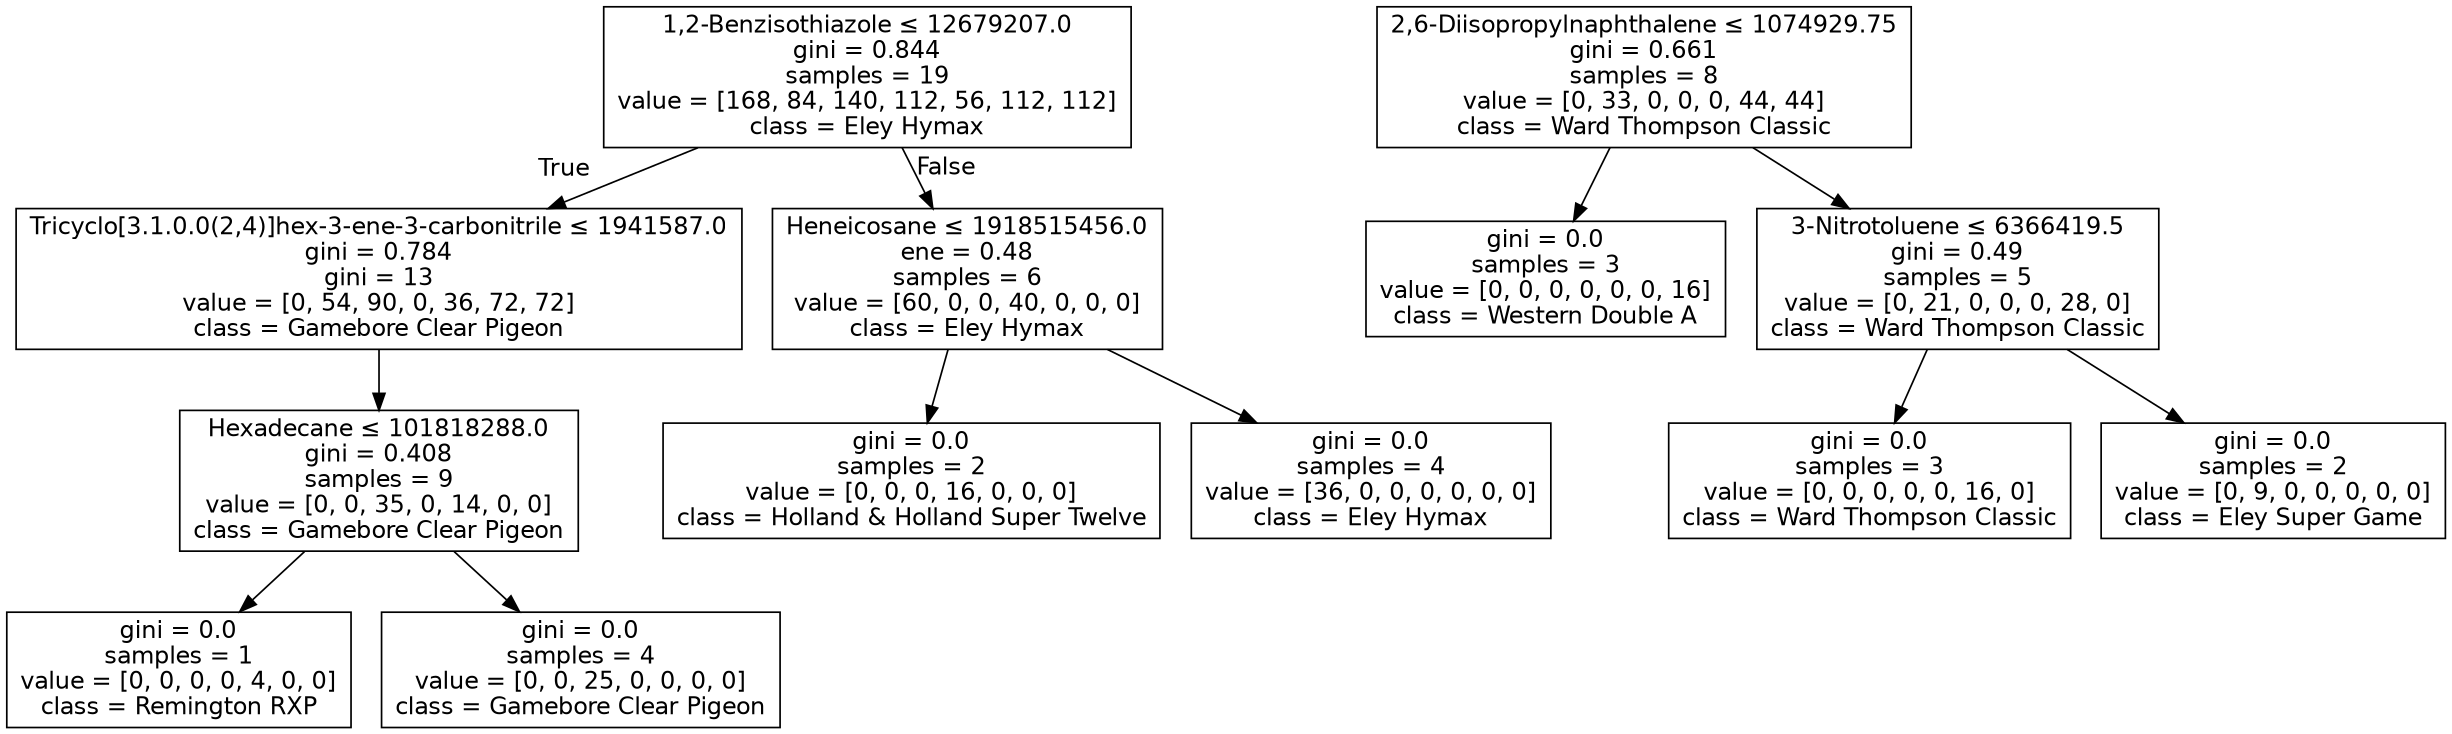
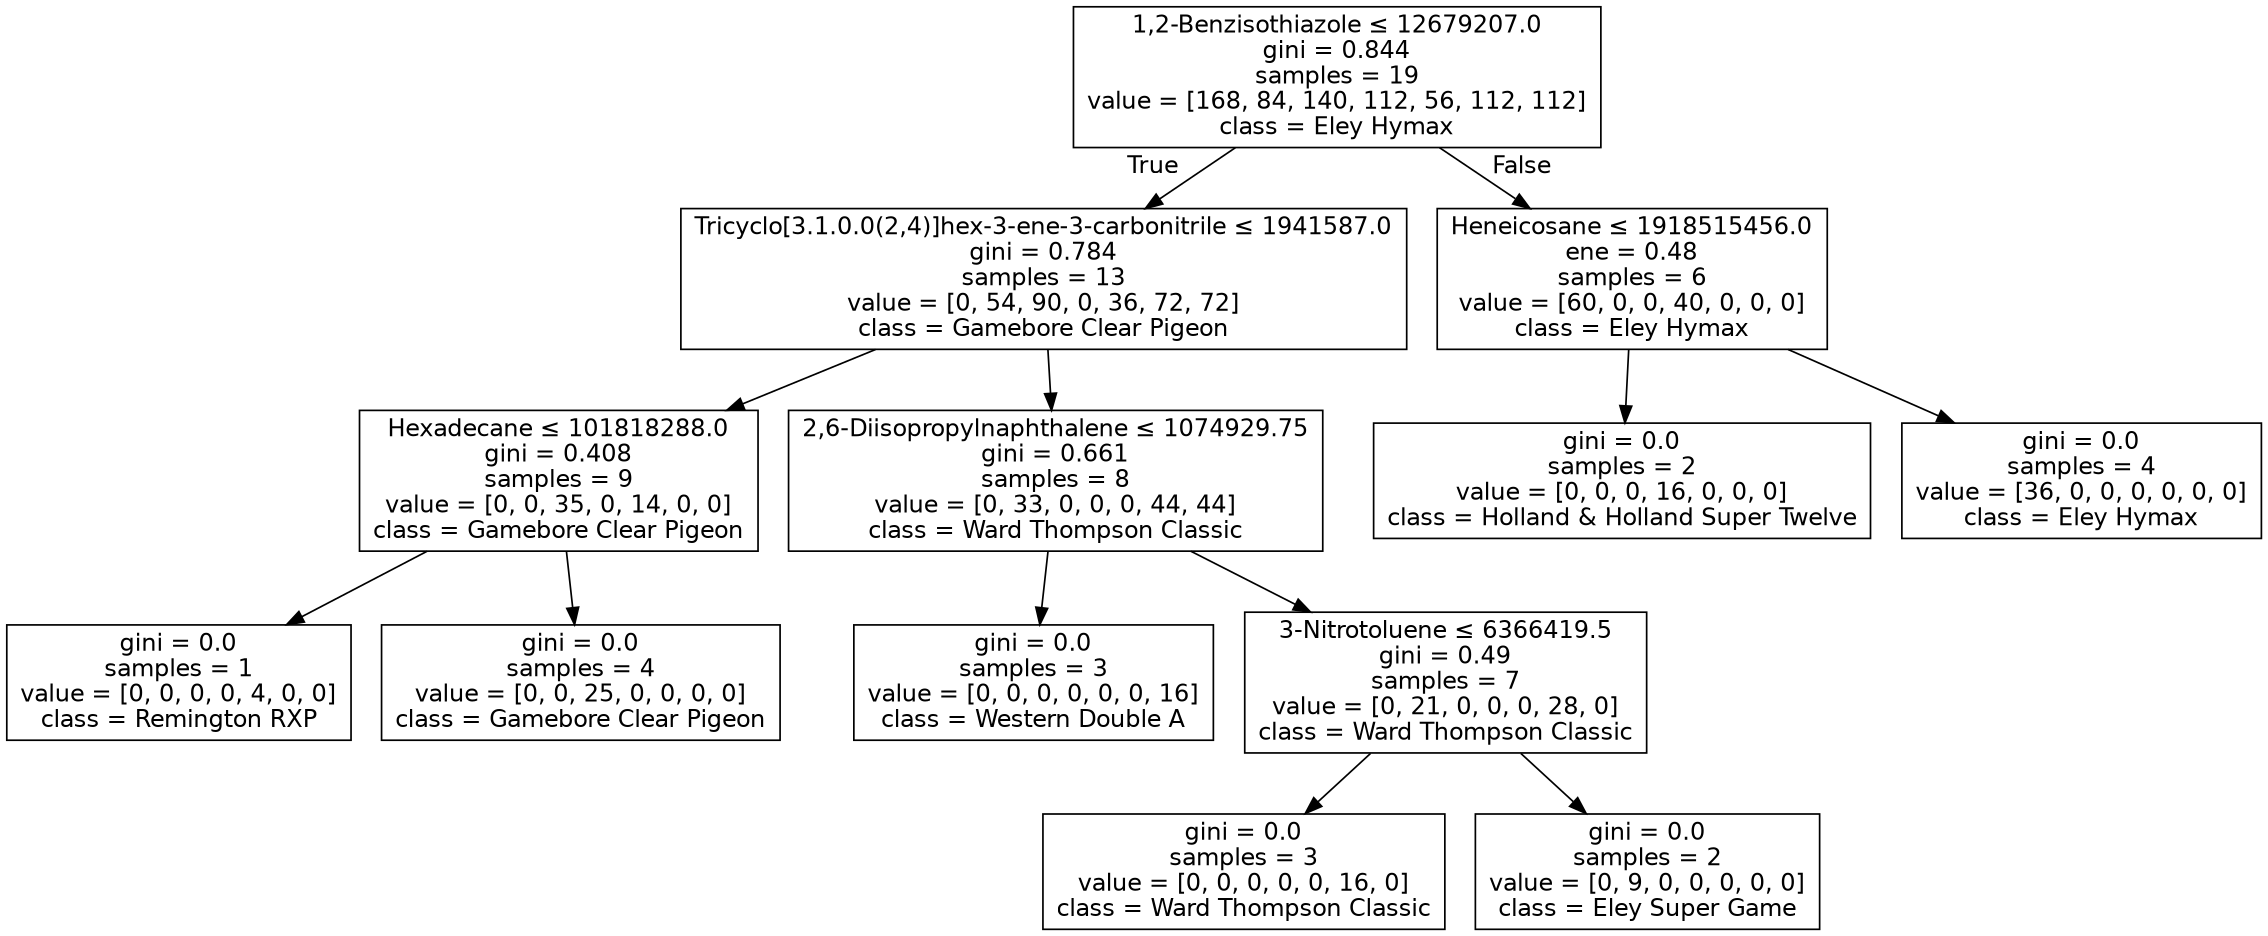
node "Tricyclo[3.1.0.0(2,4)]hex-3-ene-3-carbonitrile ≤ 1941587.0": text "gini = 13" -> "samples = 13"
node "3-Nitrotoluene ≤ 6366419.5": text "samples = 5" -> "samples = 7"
edge "Tricyclo[3.1.0.0(2,4)]hex-3-ene-3-carbonitrile ≤ 1941587.0" -> "2,6-Diisopropylnaphthalene ≤ 1074929.75": added
